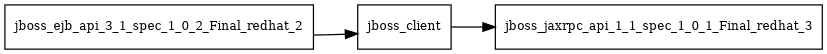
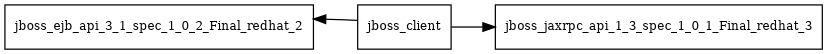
node "jboss_jaxrpc_api_1_1_spec_1_0_1_Final_redhat_3": label "jboss_jaxrpc_api_1_1_spec_1_0_1_Final_redhat_3" -> "jboss_jaxrpc_api_1_3_spec_1_0_1_Final_redhat_3"
edge "jboss_ejb_api_3_1_spec_1_0_2_Final_redhat_2" -> "jboss_client": reversed
